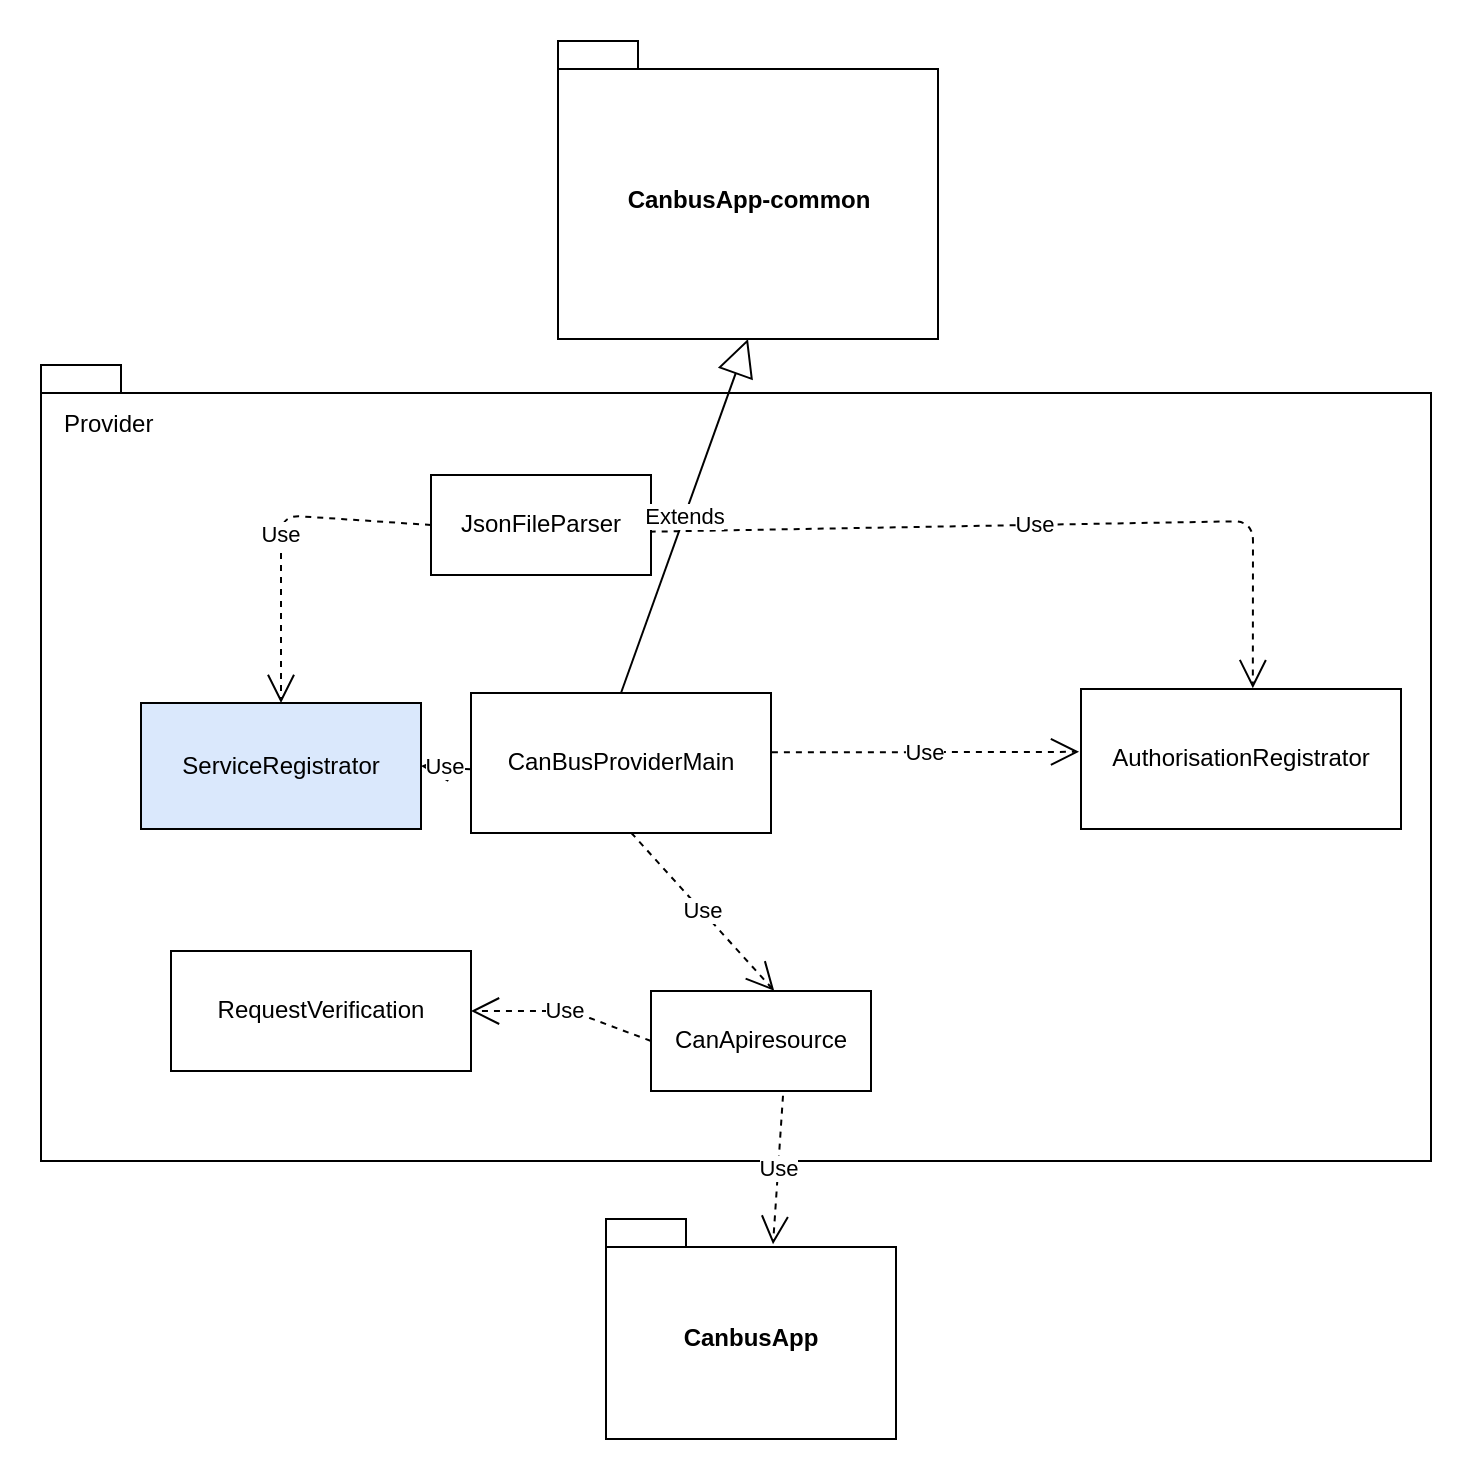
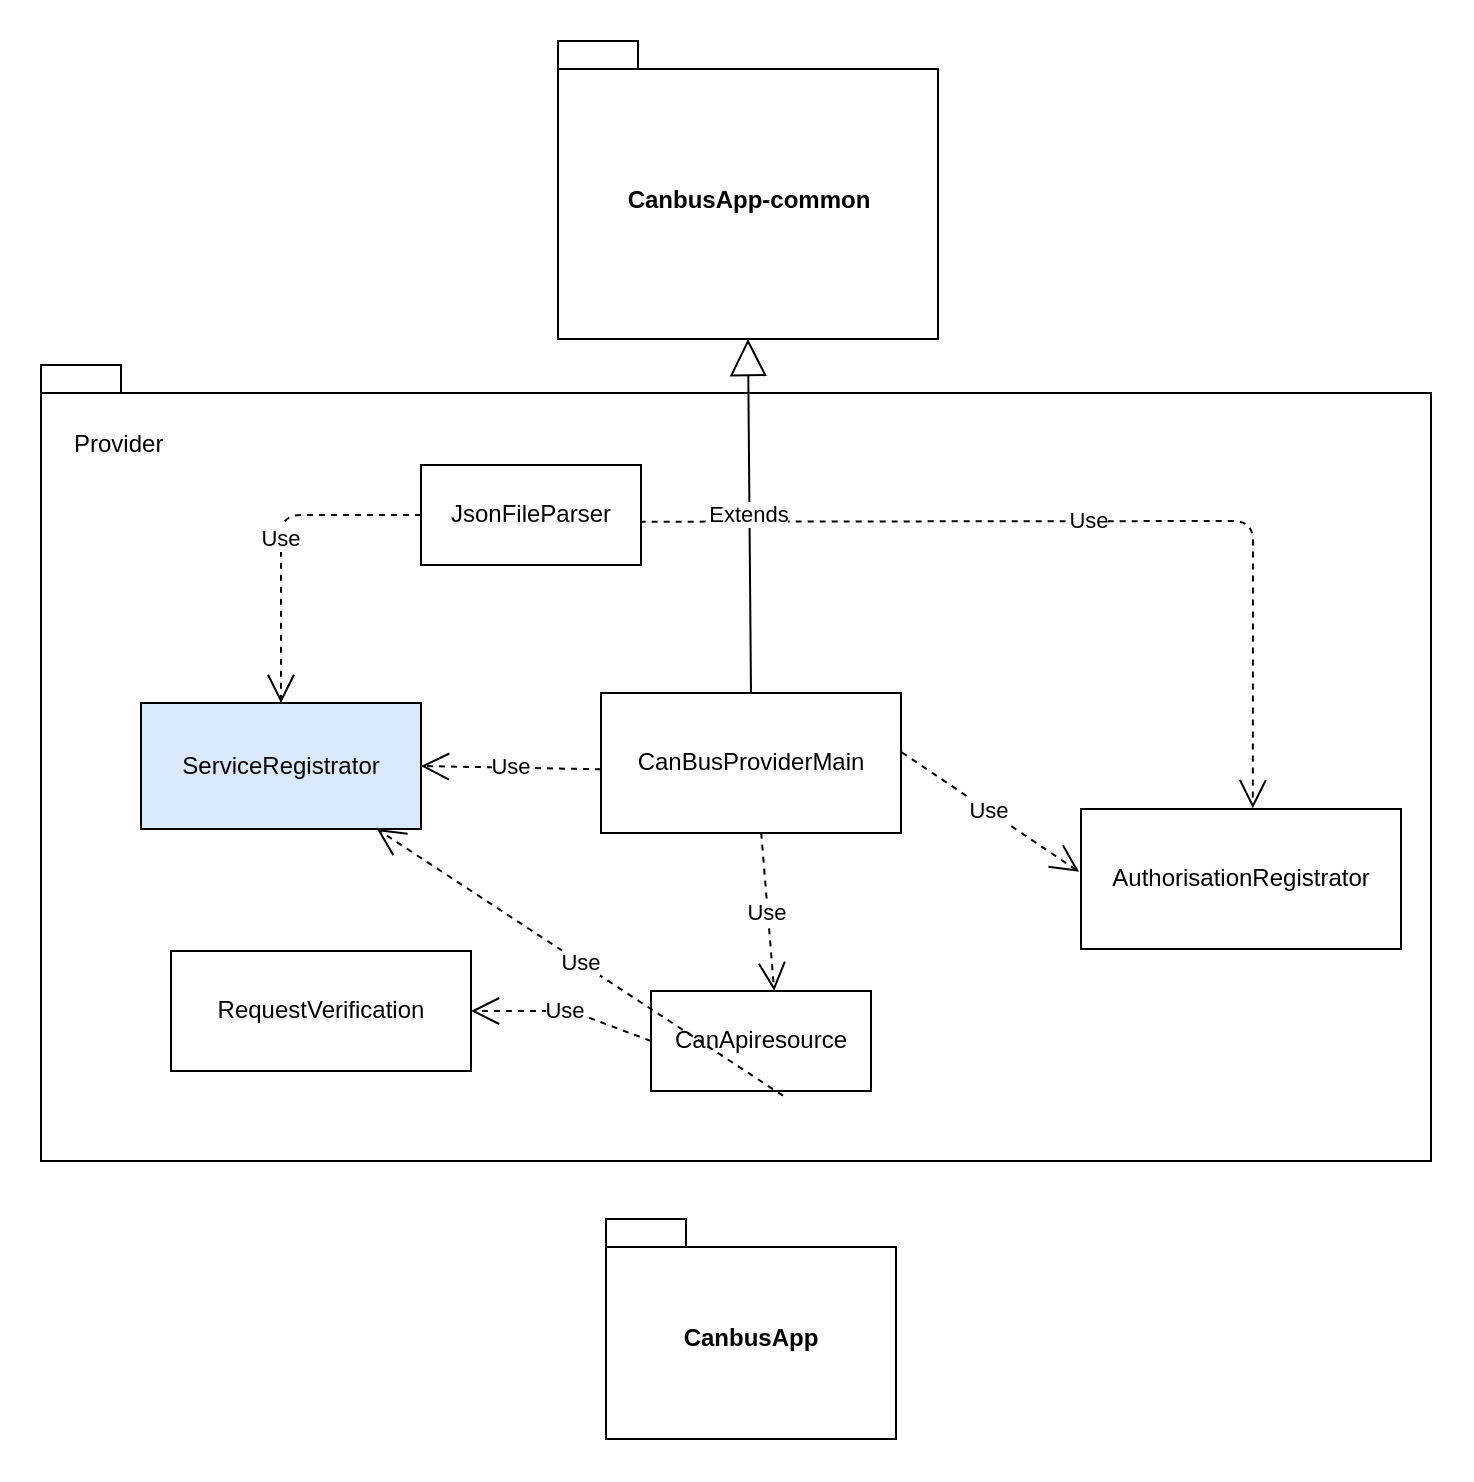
node "Provider": moved (131, 425) -> (141, 445)
node "JsonFileParser": moved (541, 525) -> (531, 515)
node "AuthorisationRegistrator": moved (1241, 759) -> (1241, 879)
node "CanBusProviderMain": moved (621, 763) -> (751, 763)
edge "CanApiresource" -> "CanbusApp": now "CanApiresource" -> "ServiceRegistrator"
